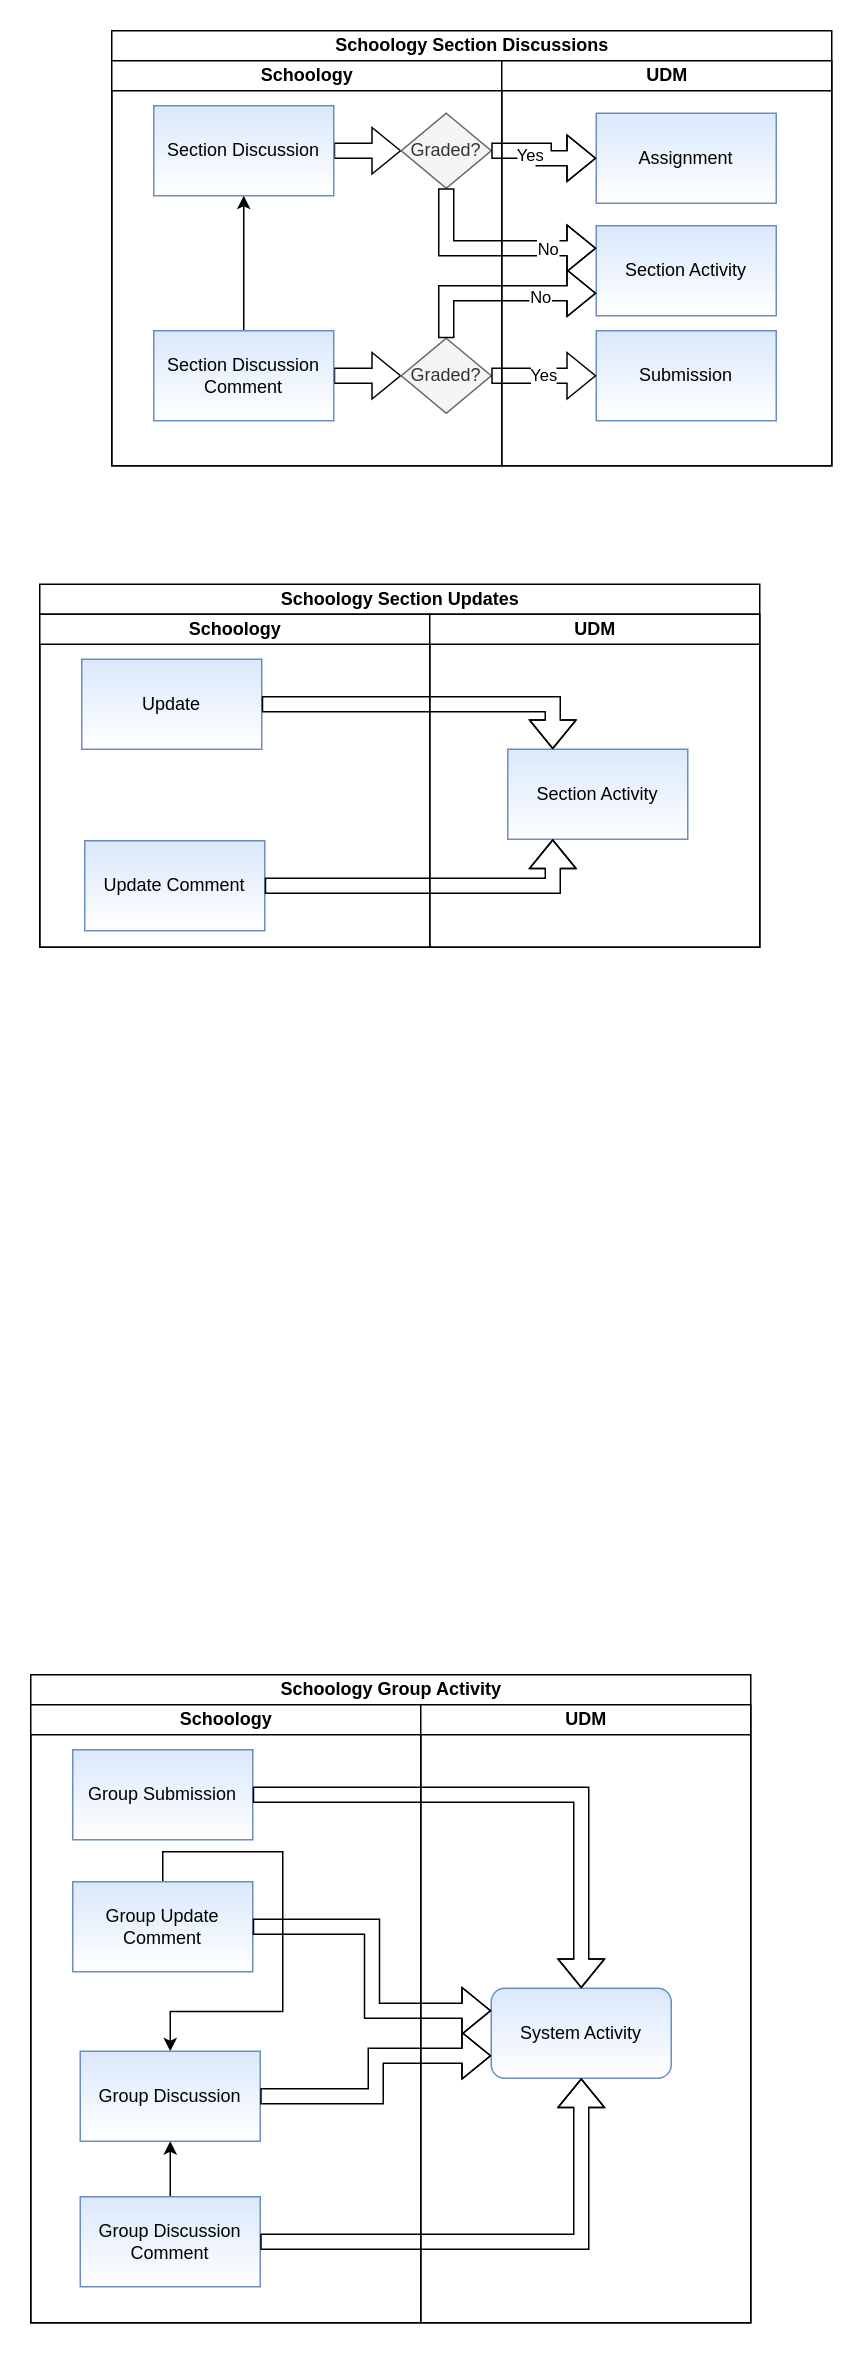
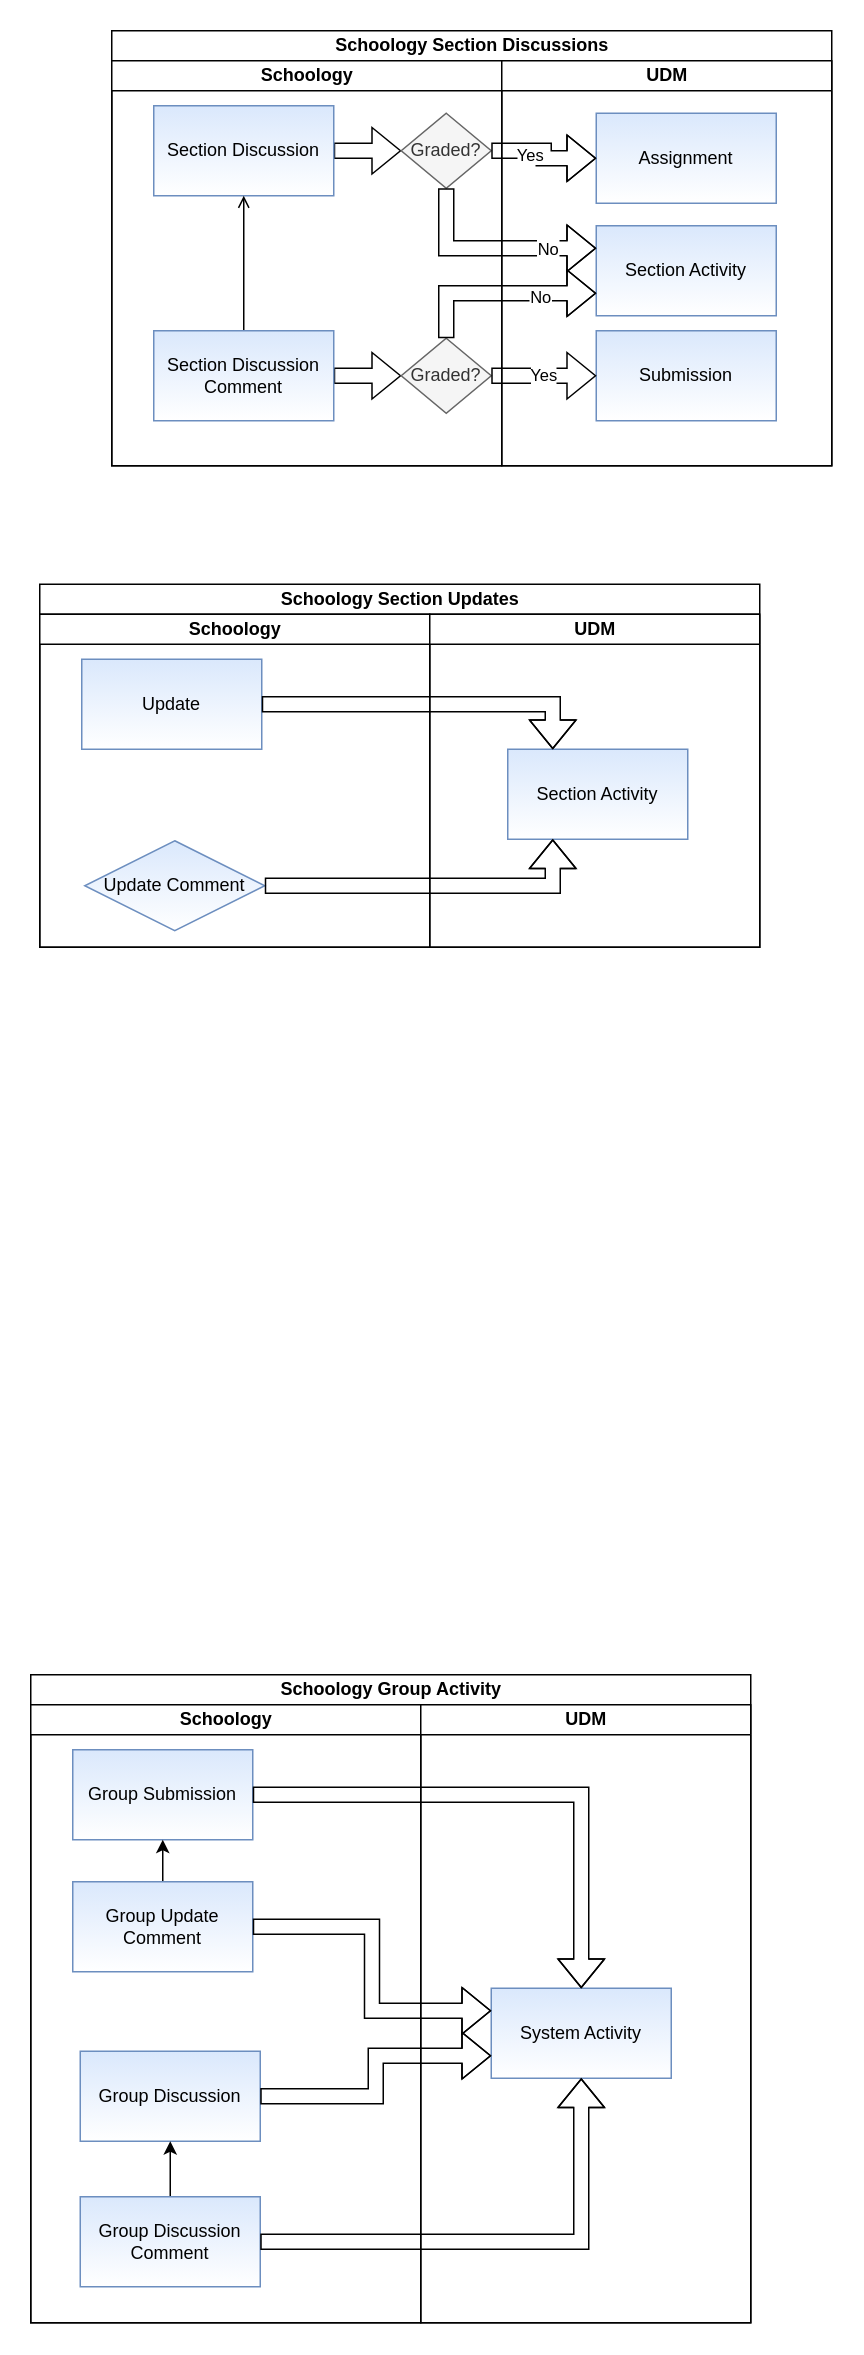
edge "Section Discussion Comment" -> "Section Discussion": arrowhead classic -> open
node "Update Comment": shape rectangle -> diamond
edge "Group Update Comment" -> "Group Discussion": now "Group Update Comment" -> "Group Submission"
node "System Activity": shape rounded rectangle -> rectangle
